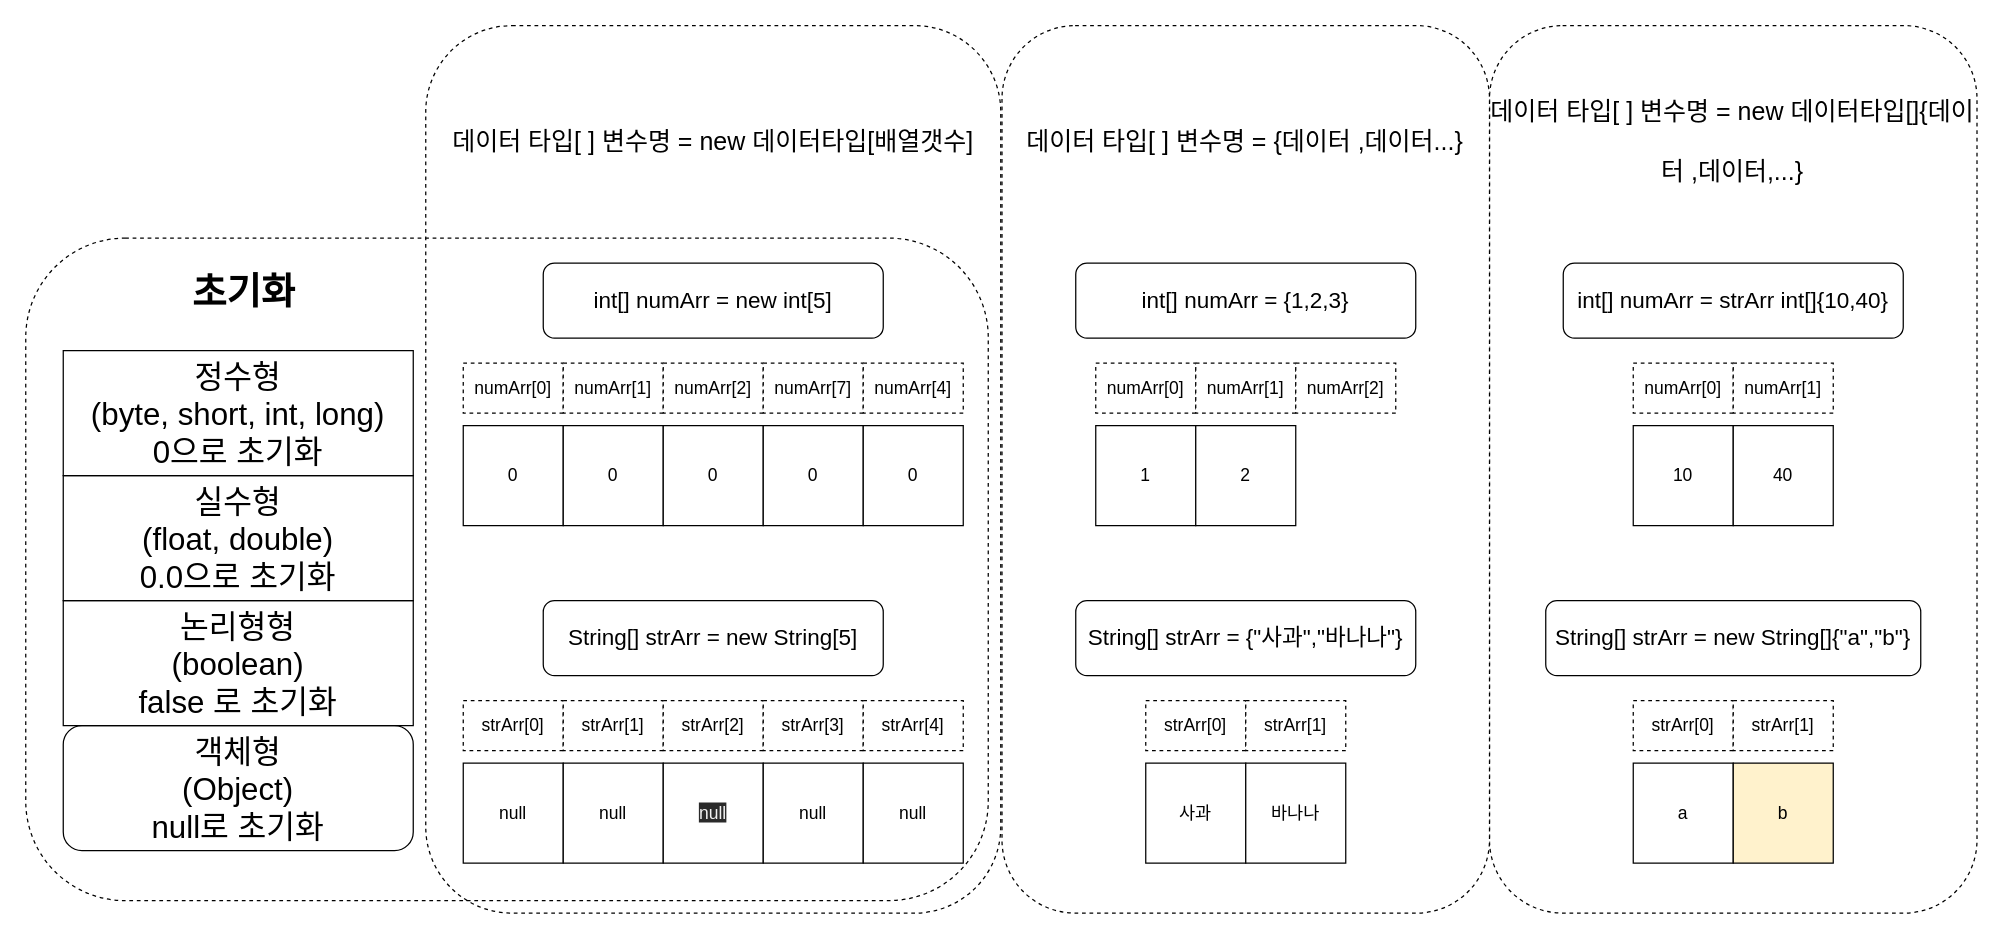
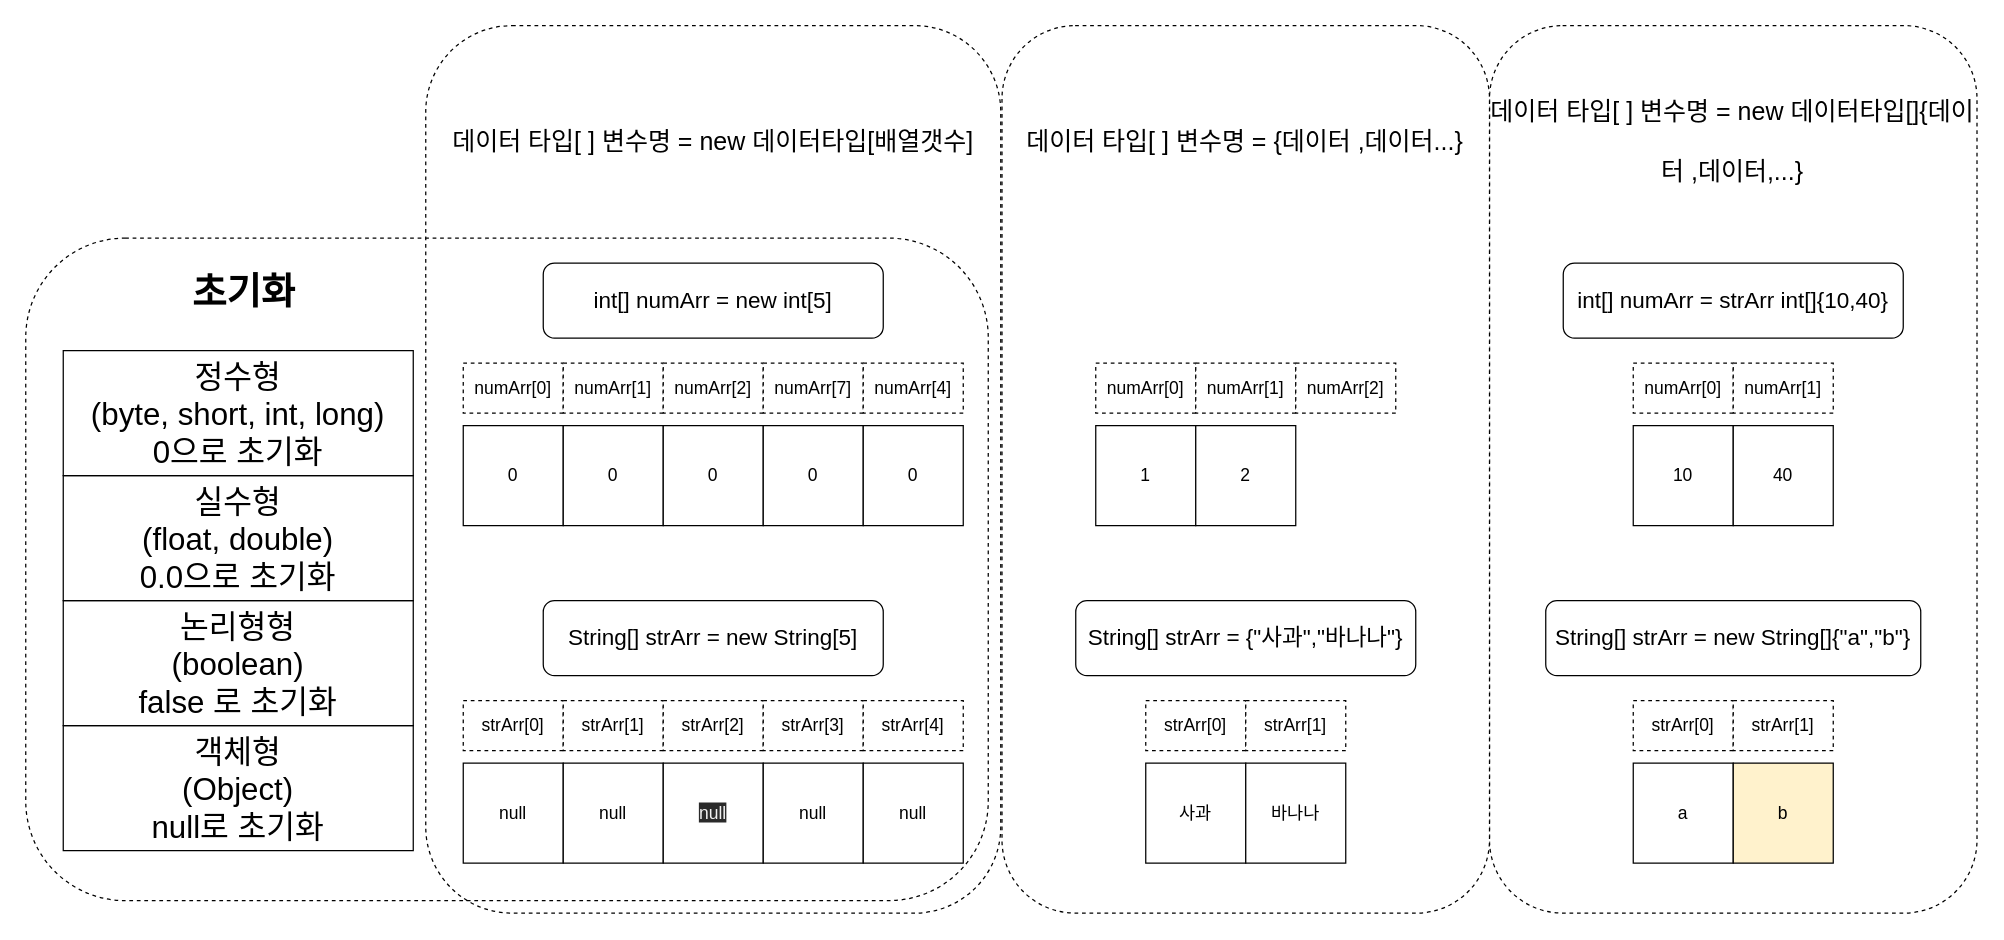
node "int[] numArr = {1,2,3}": removed
node "객체형 (Object) null로 초기화": shape rounded rectangle -> rectangle
